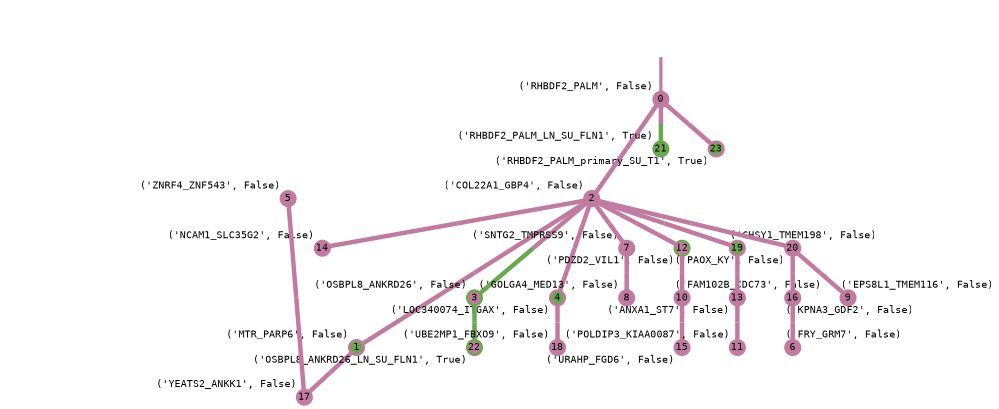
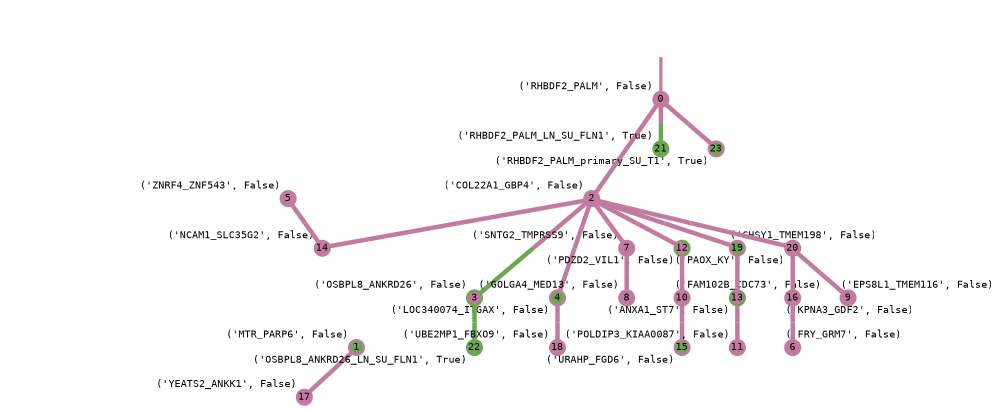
edge "2 ('COL22A1_GBP4', False)" -> "1 ('MTR_PARP6', False)": removed
edge "5 ('ZNRF4_ZNF543', False)" -> "17 ('YEATS2_ANKK1', False)": now "5 ('ZNRF4_ZNF543', False)" -> "14 ('NCAM1_SLC35G2', False)"
node "13 ('ANXA1_ST7', False)": color #c27ba0ff -> #6aa84fff
node "22 ('OSBPL8_ANKRD26_LN_SU_FLN1', True)": fillcolor #c27ba0ff -> #6aa84fff
node "15 ('URAHP_FGD6', False)": fillcolor #c27ba0ff -> #6aa84fff
